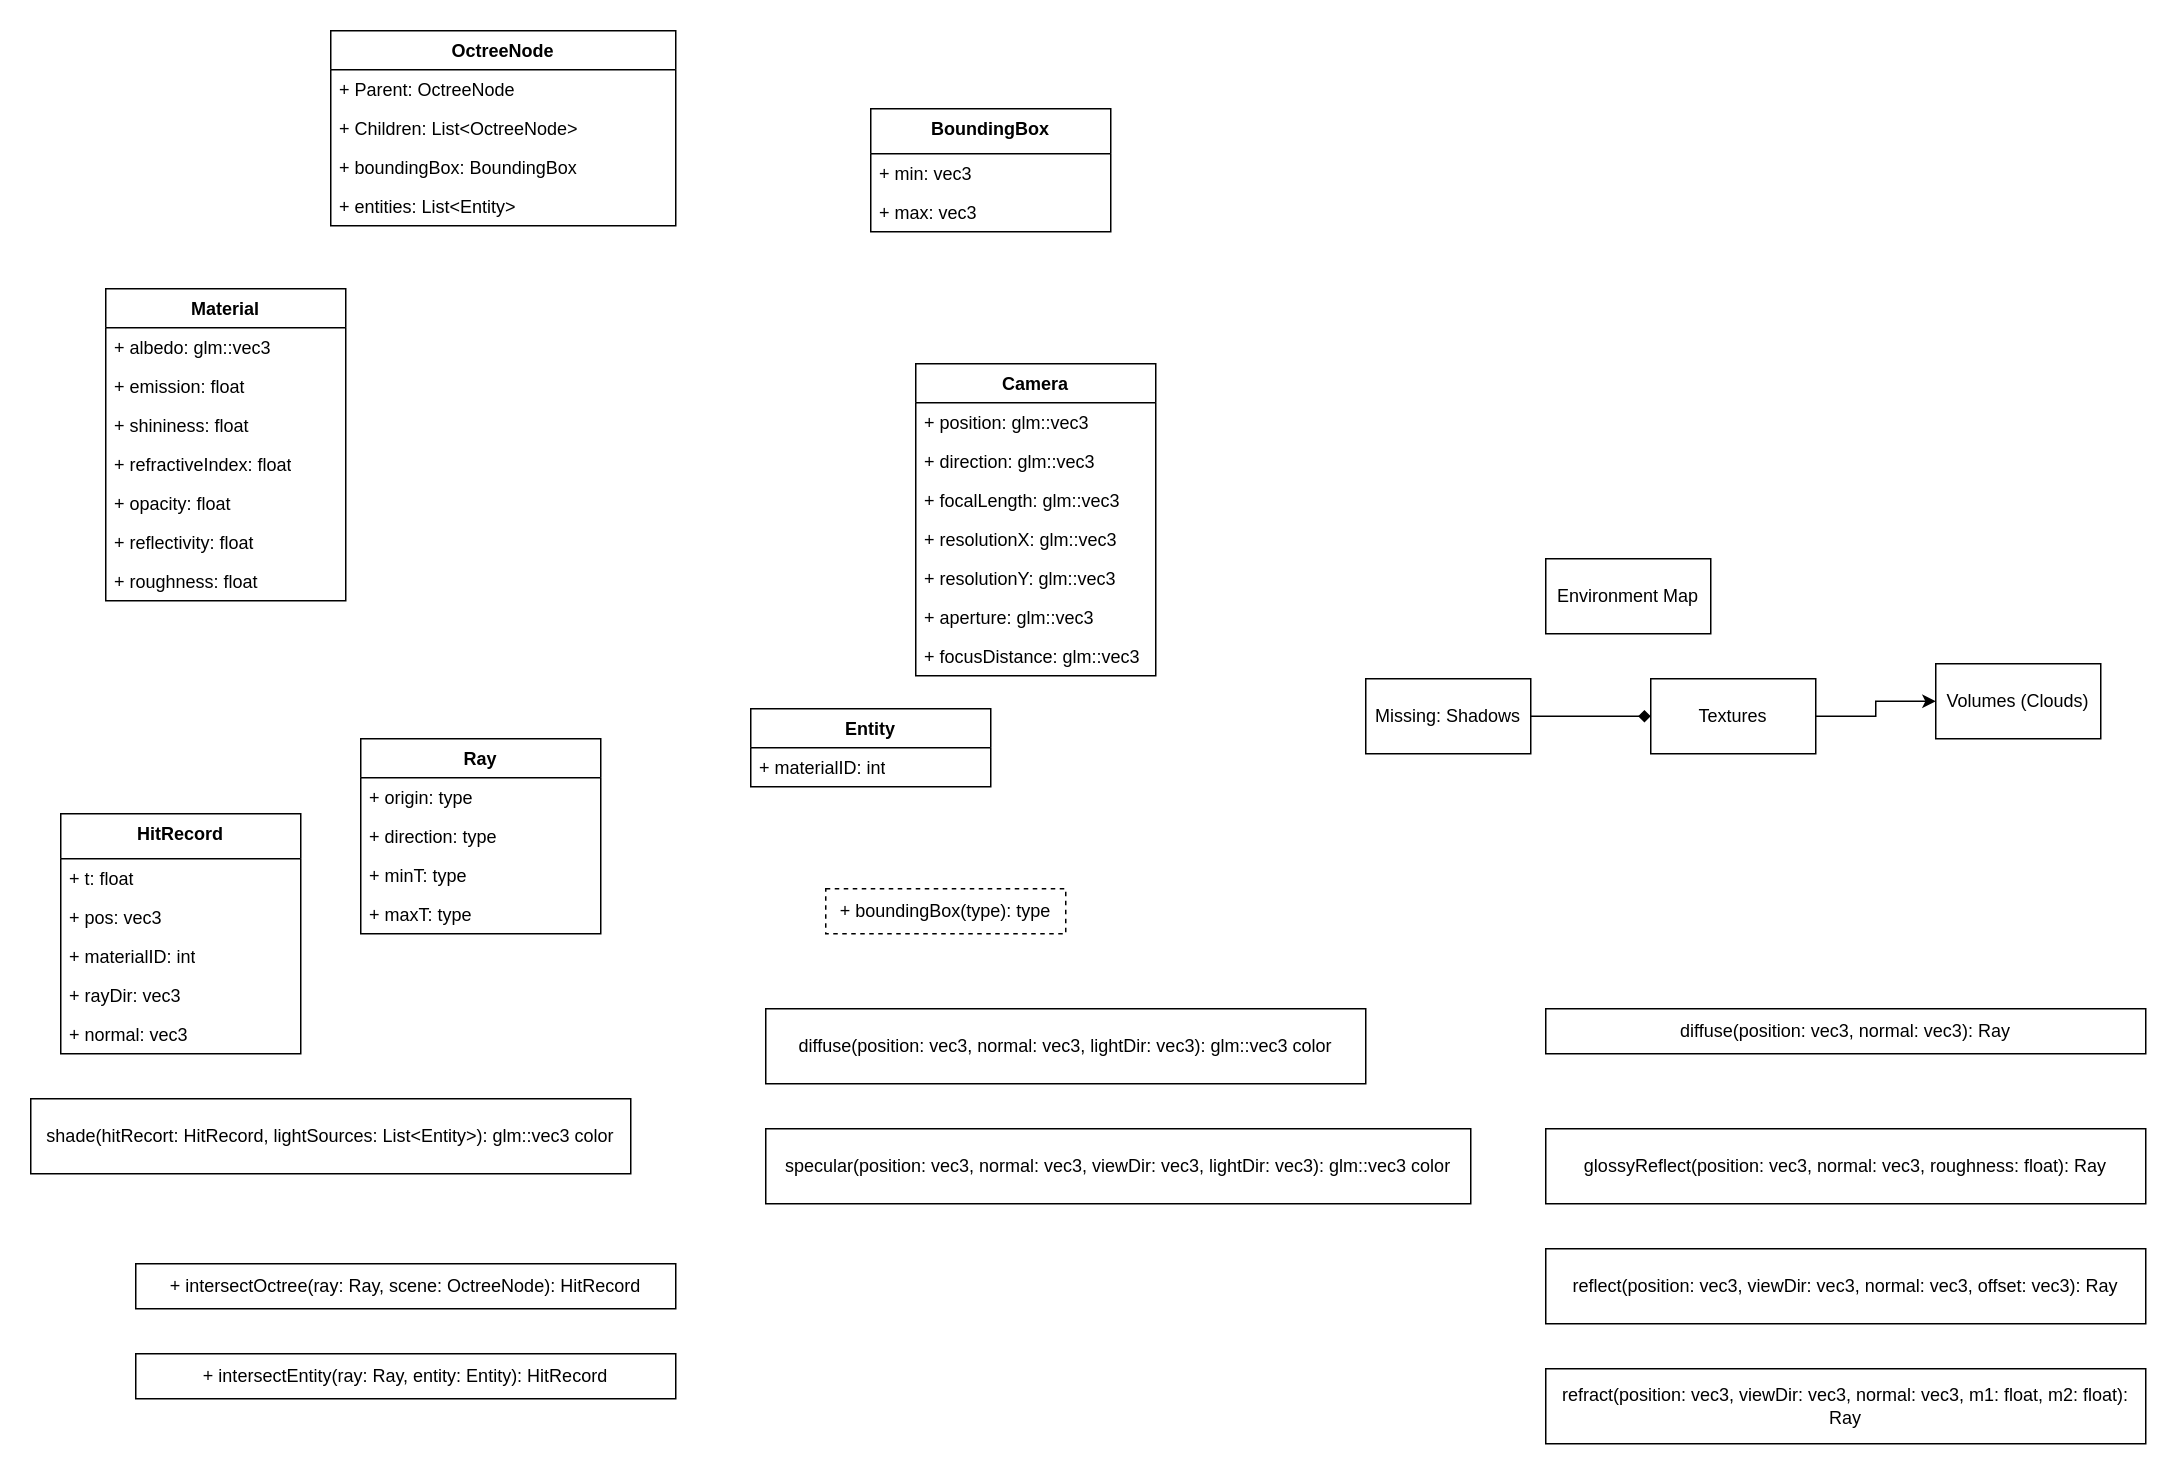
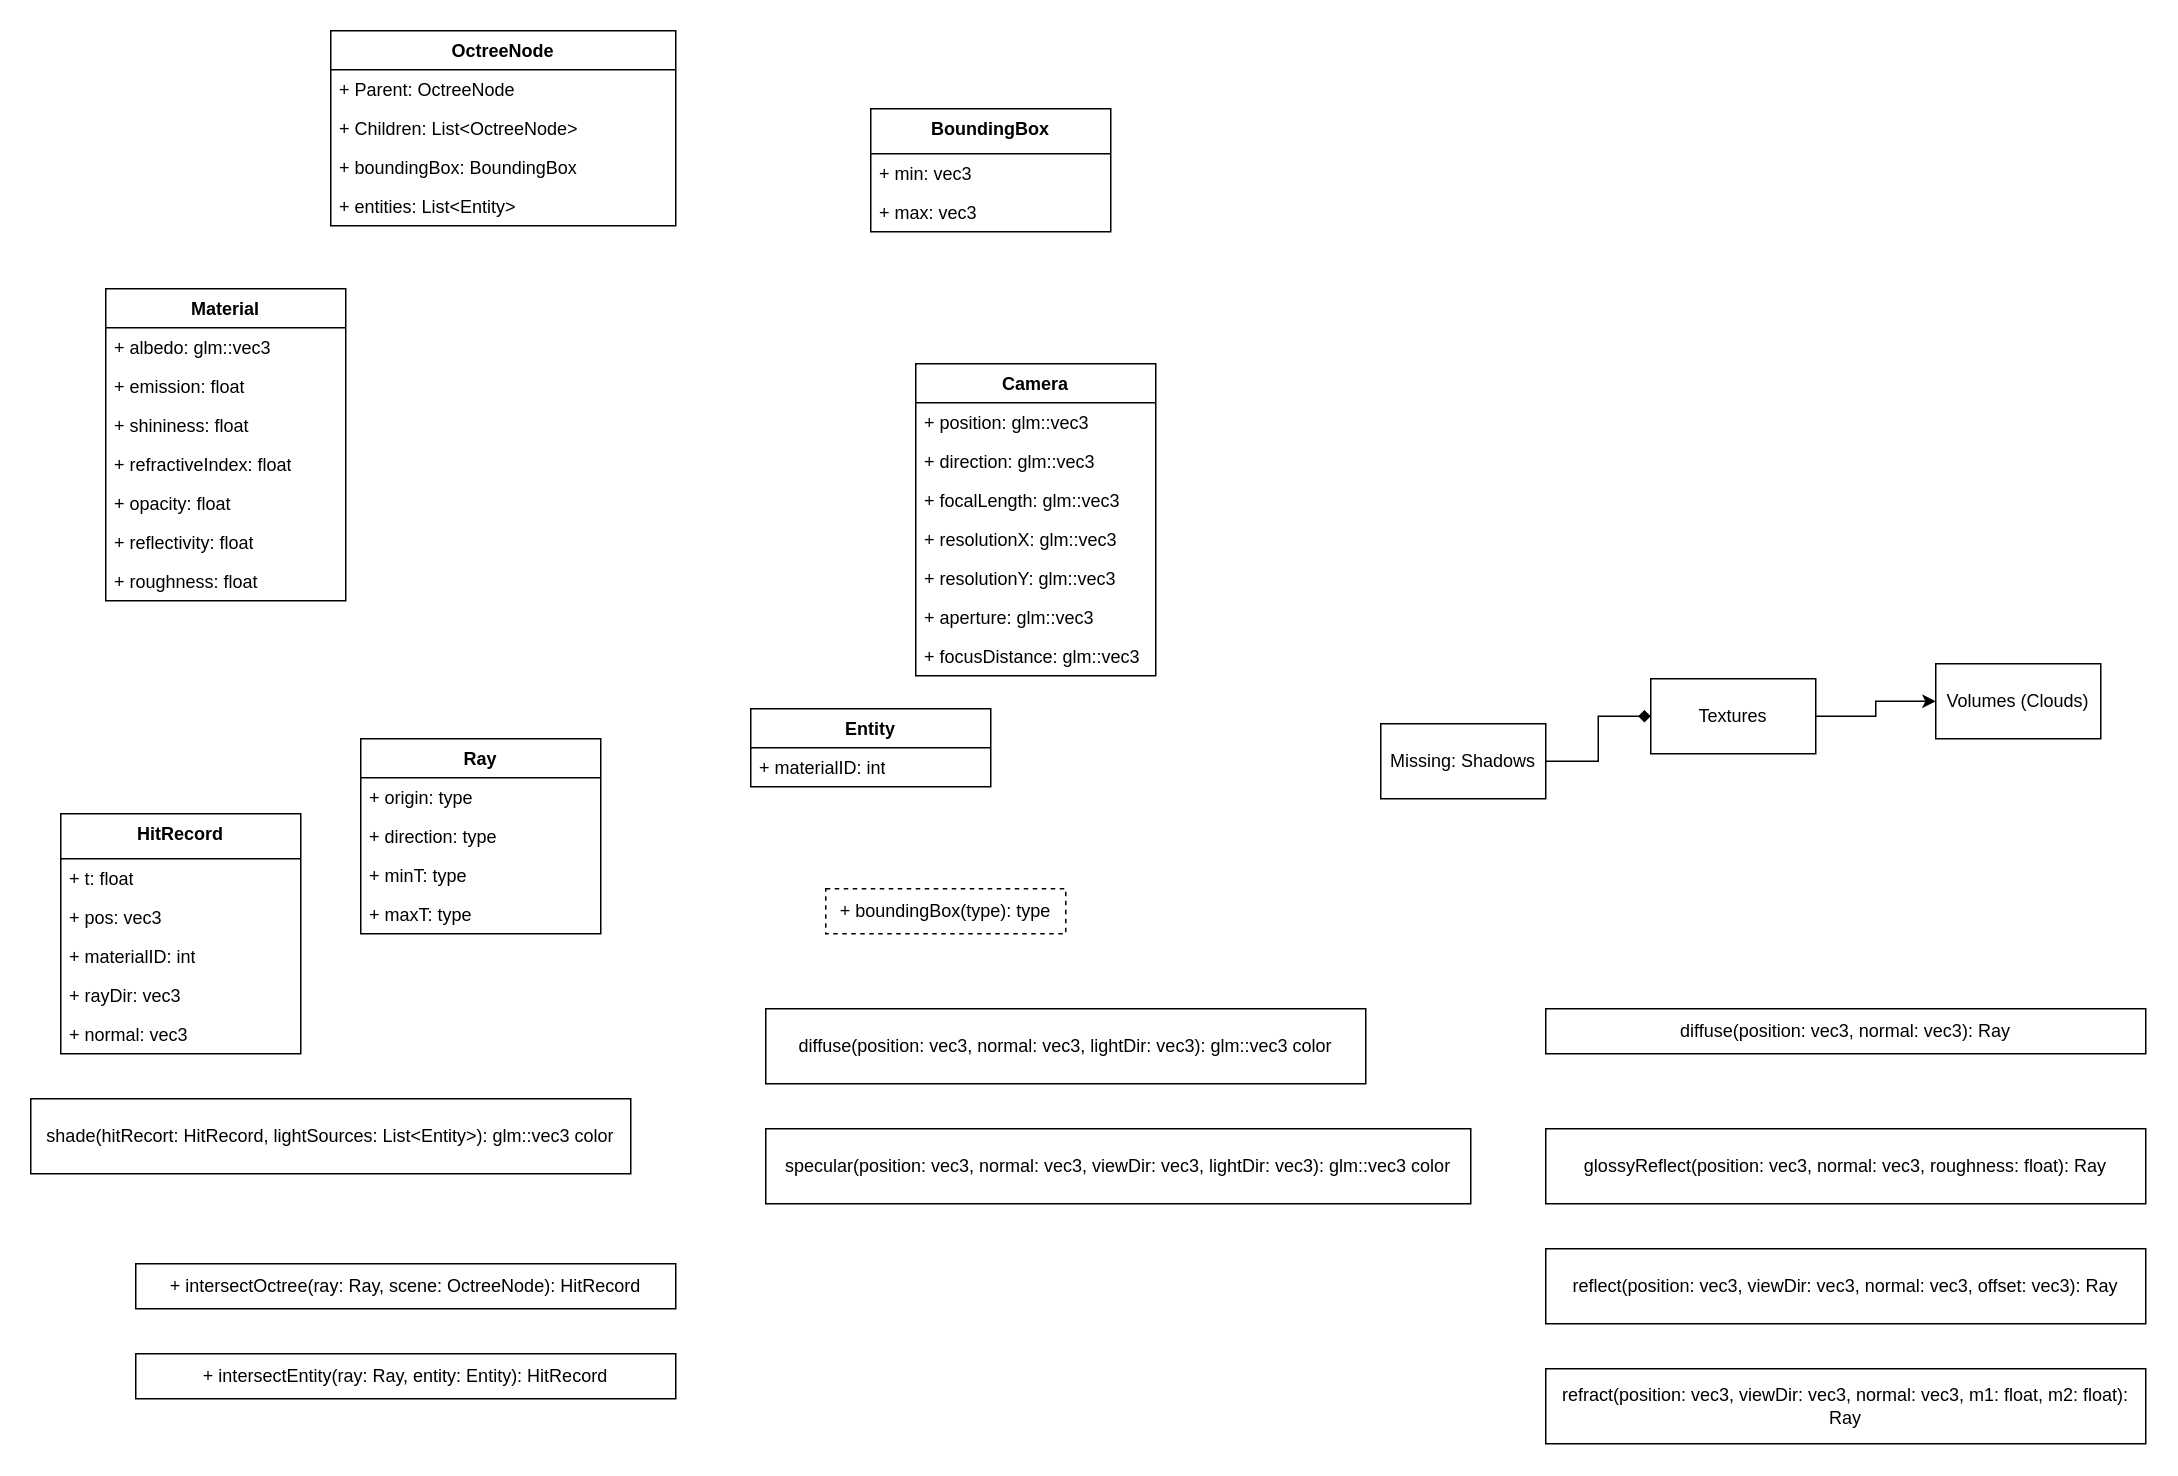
node "Environment Map": removed
node "Missing: Shadows": moved (1448, 716) -> (1463, 761)
